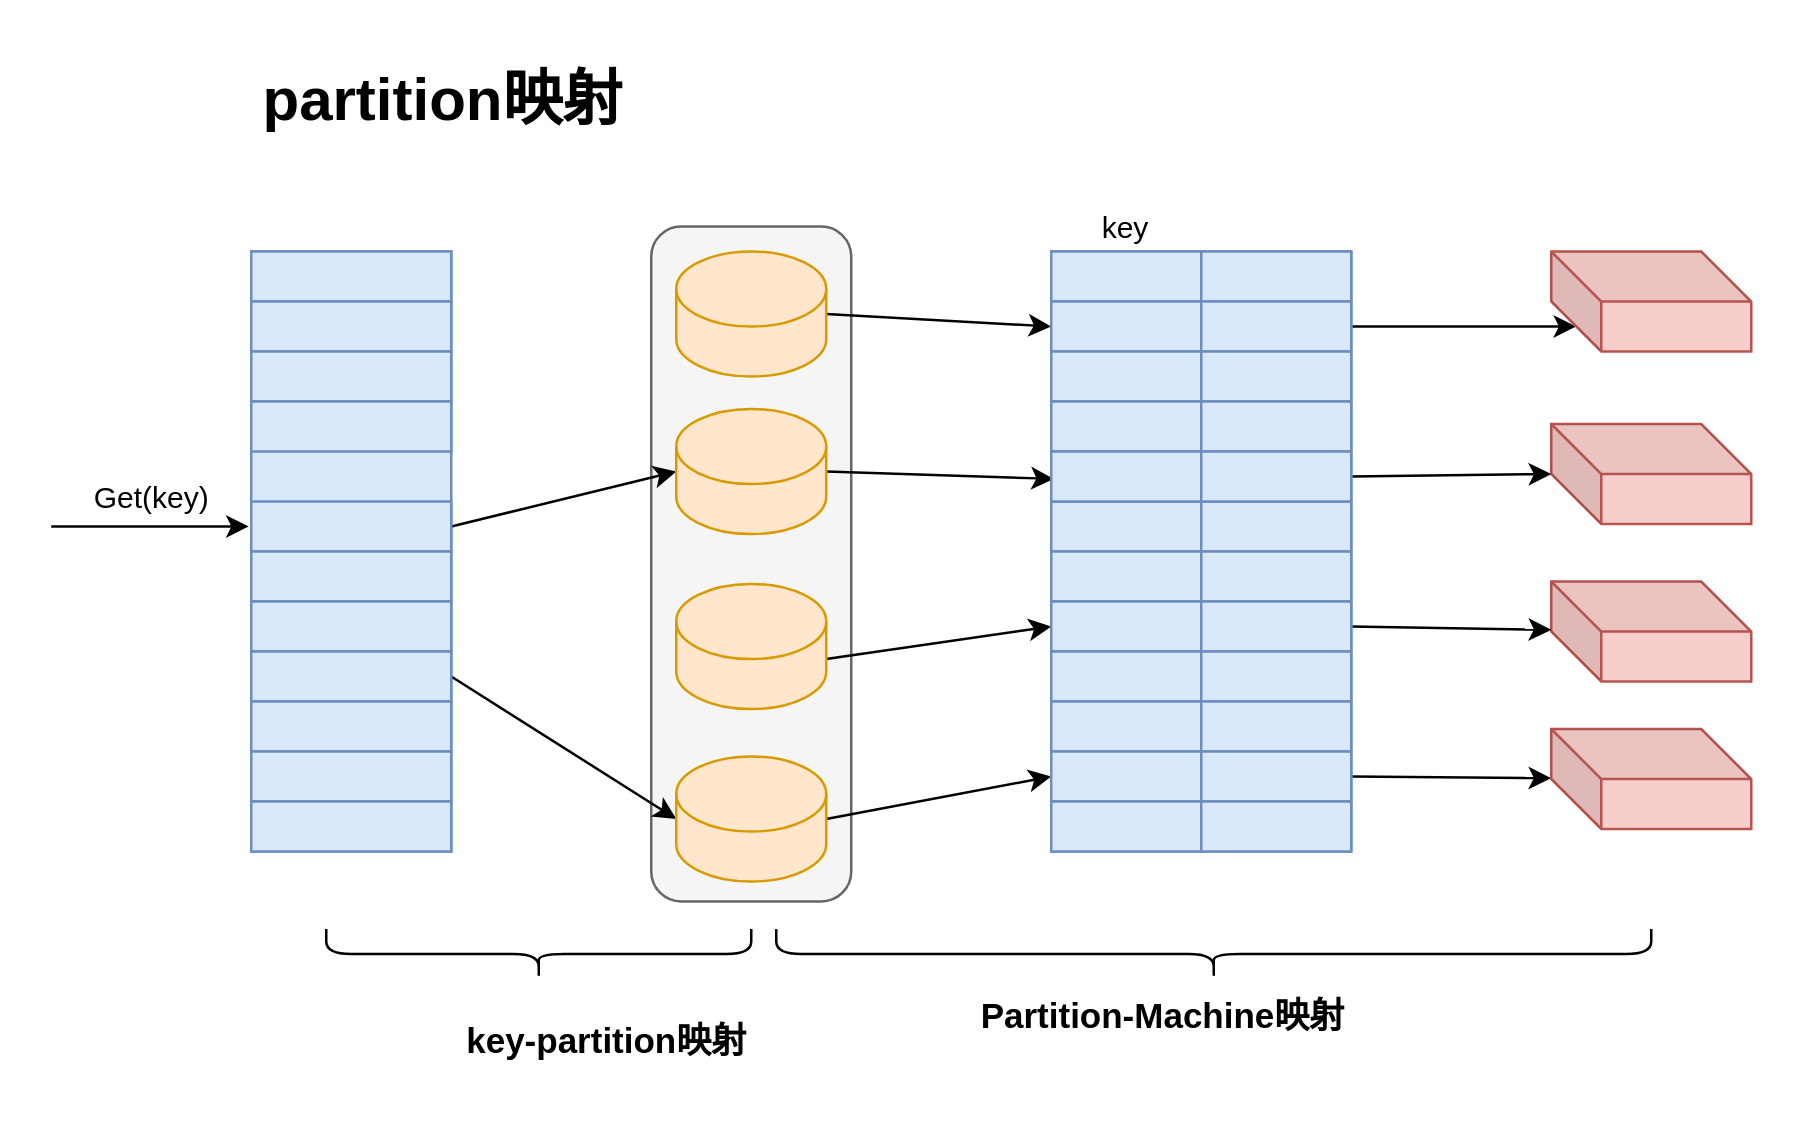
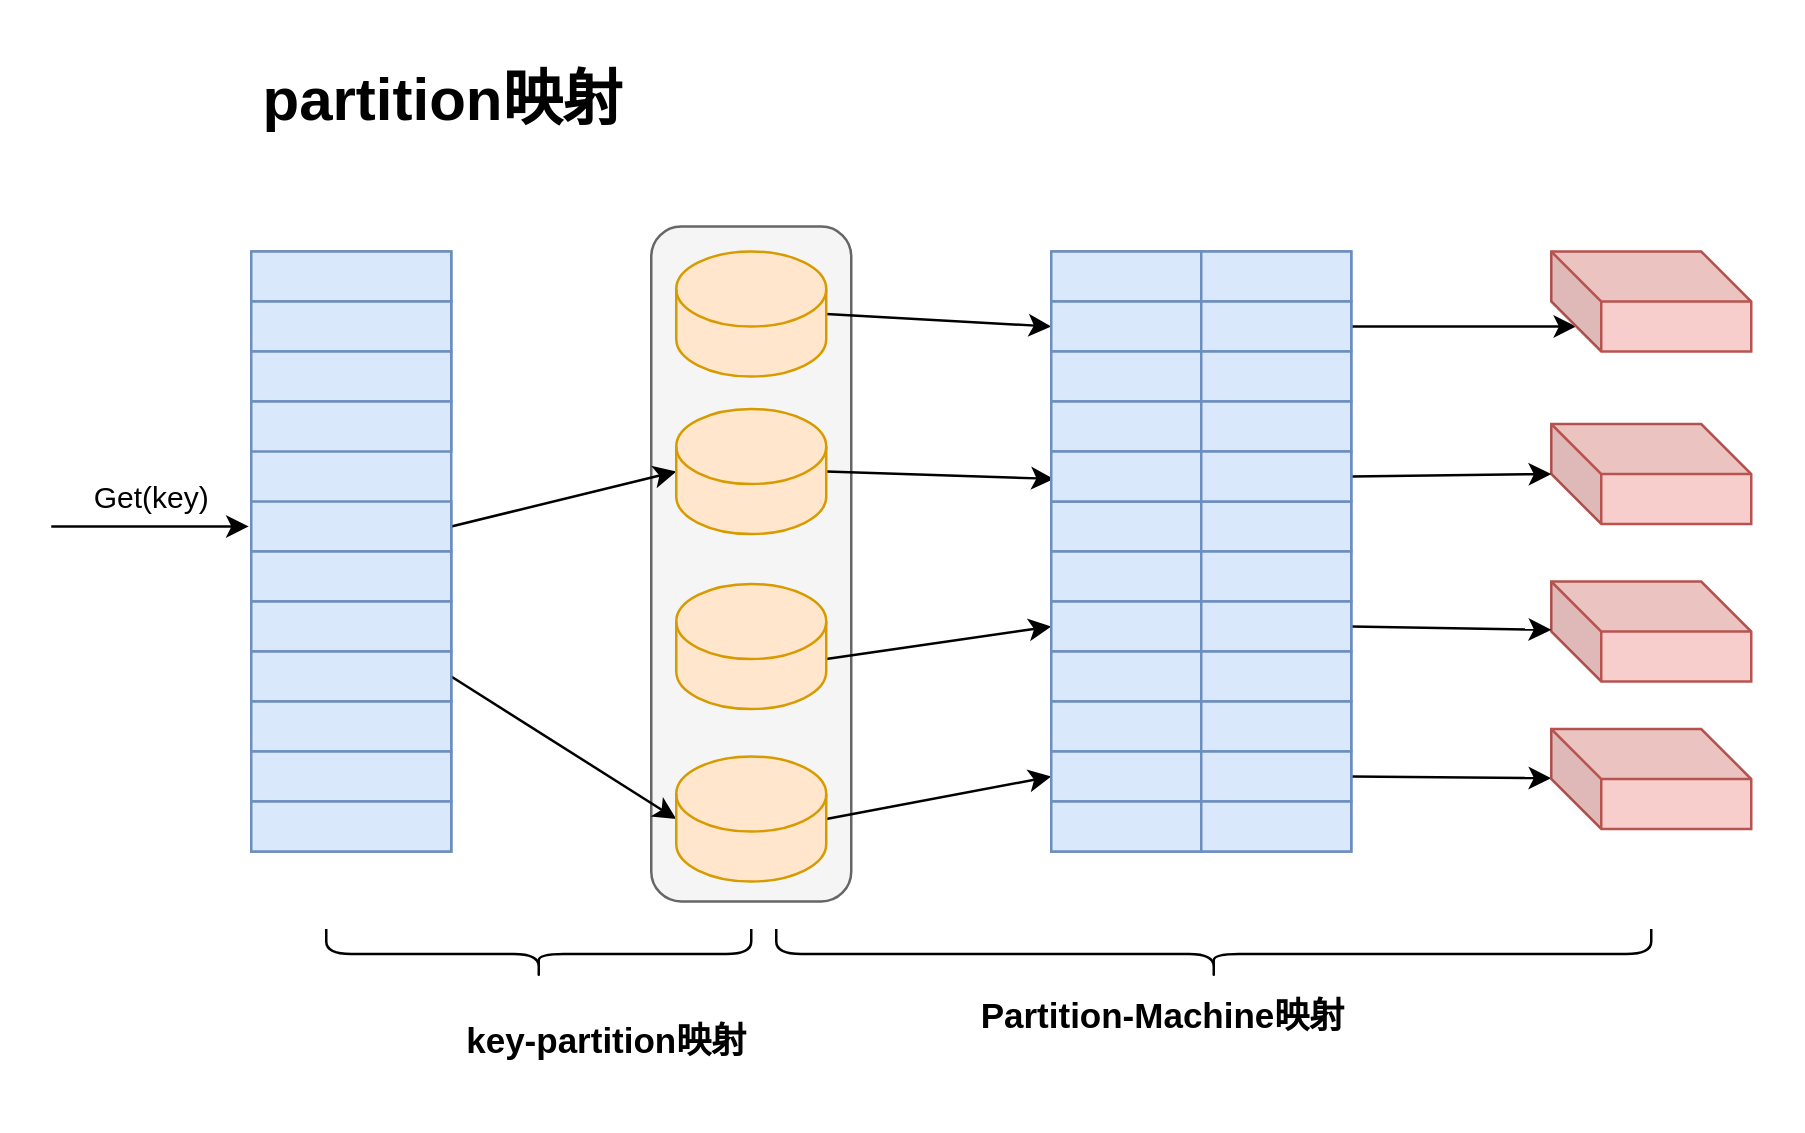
node "key": removed
